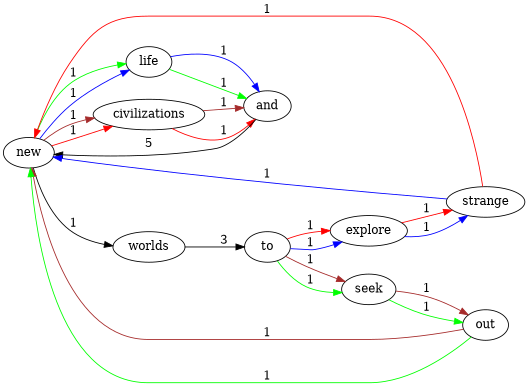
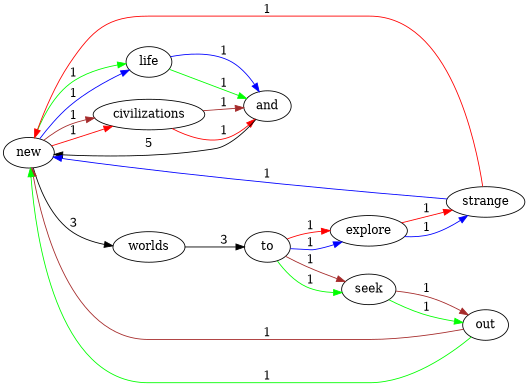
edge "new" -> "worlds": label "1" -> "3"
